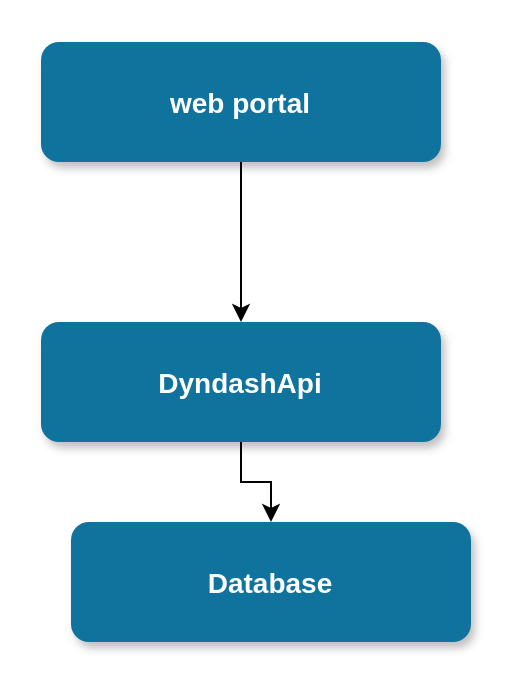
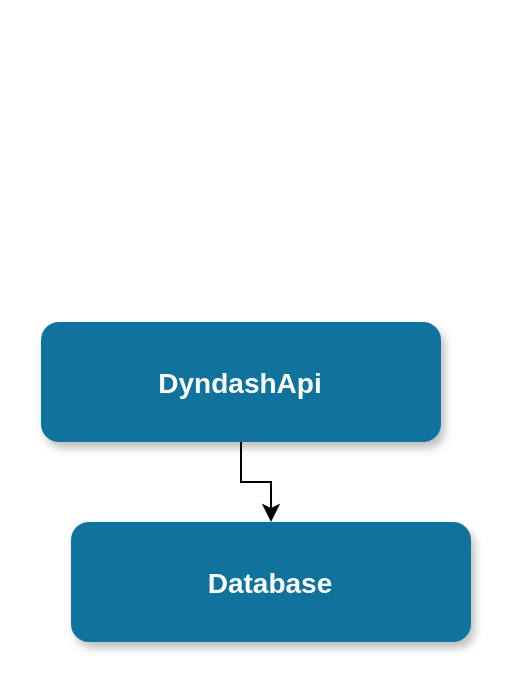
node "web portal": removed
edge "web portal" -> "DyndashApi": removed
